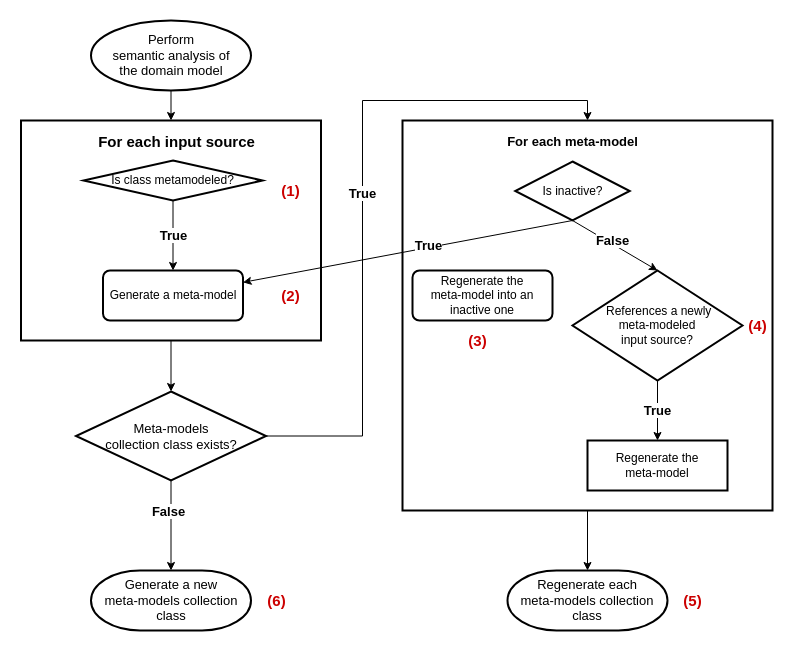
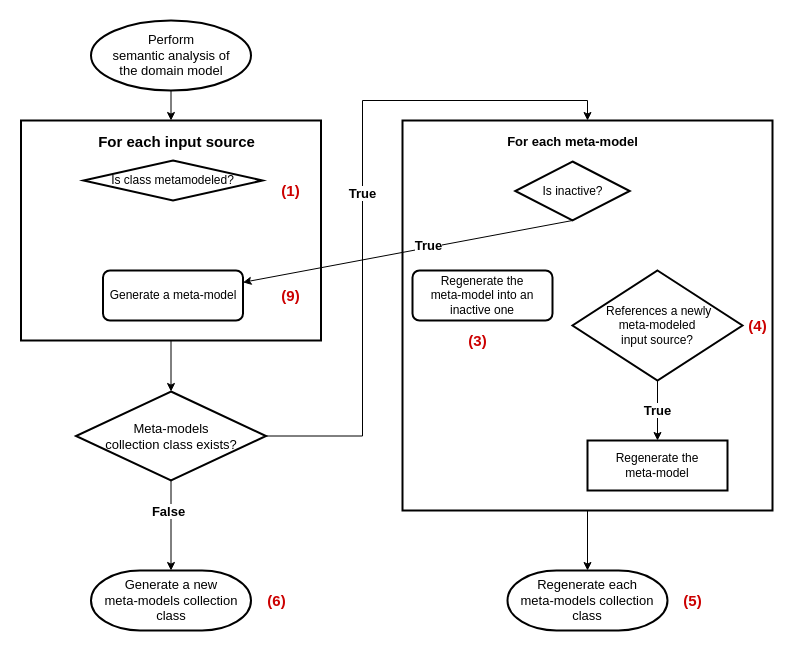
edge "Is class metamodeled?" -> "Generate a meta-model": removed, label "True"
edge "Is inactive?" -> "References a newly meta-modeled input source?": removed, label "False"
node "(2)": label "(2)" -> "(9)"
